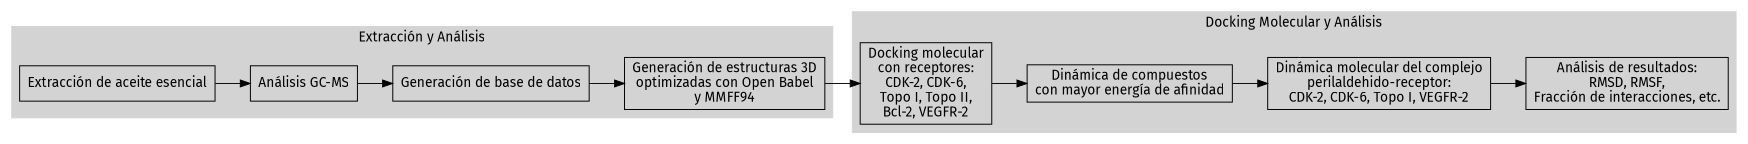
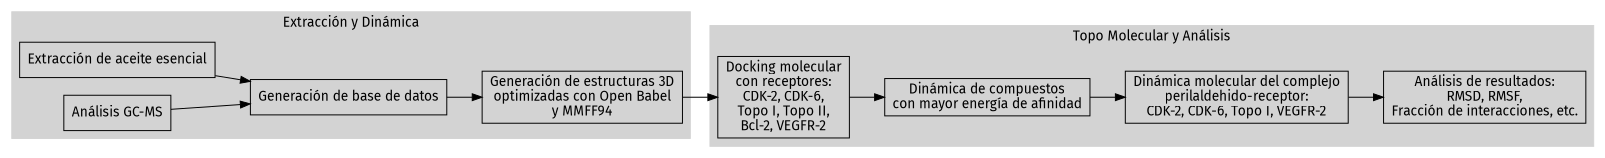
cluster "Docking Molecular y Análisis": label "Docking Molecular y Análisis" -> "Topo Molecular y Análisis"
cluster "Extracción y Análisis": label "Extracción y Análisis" -> "Extracción y Dinámica"
edge "Extracción de aceite esencial" -> "Análisis GC-MS": now "Extracción de aceite esencial" -> "Generación de base de datos"
